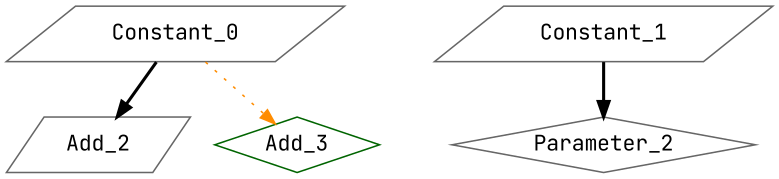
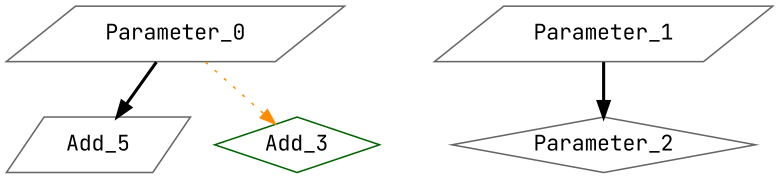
node "Constant_0": label "Constant_0" -> "Parameter_0"
node "Constant_1": label "Constant_1" -> "Parameter_1"
node "Add_2": label "Add_2" -> "Add_5"
